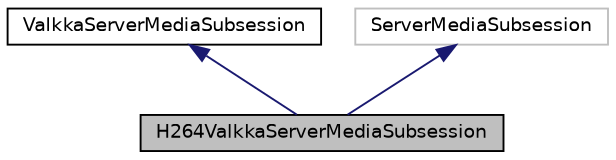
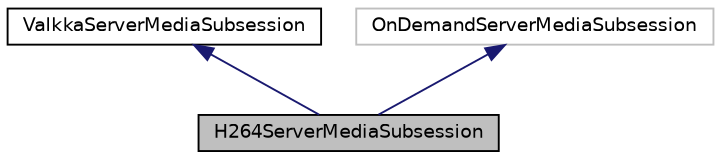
node "ServerMediaSubsession": label "ServerMediaSubsession" -> "OnDemandServerMediaSubsession"
node "H264ValkkaServerMediaSubsession": label "H264ValkkaServerMediaSubsession" -> "H264ServerMediaSubsession"
